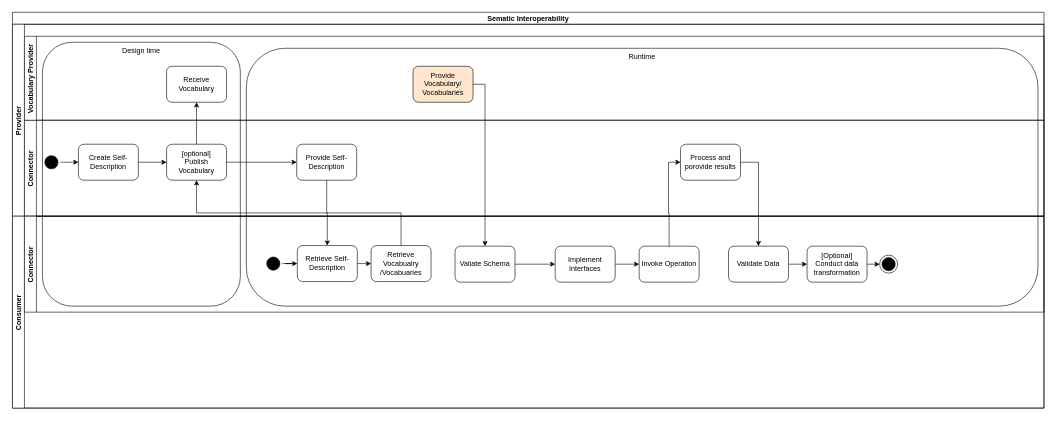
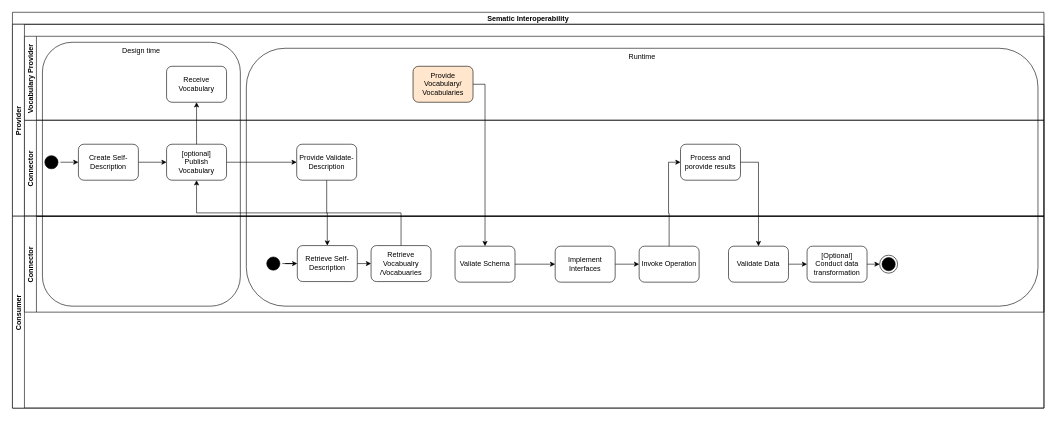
node "Provide Self-Description": label "Provide Self-Description" -> "Provide Validate-Description"
